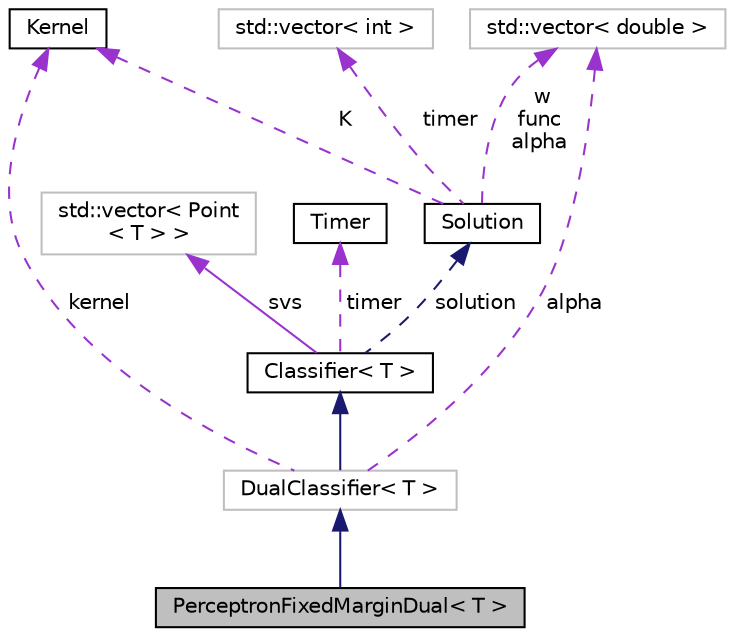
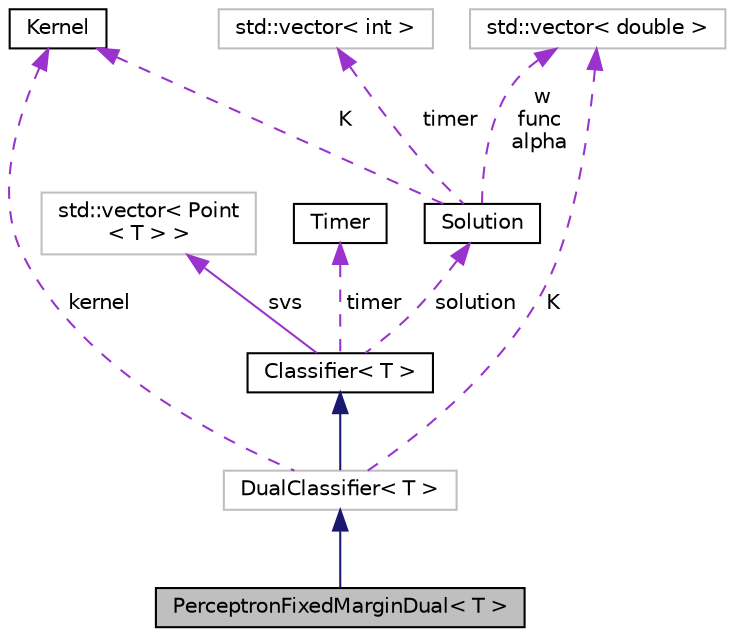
edge "DualClassifier< T >" -> "std::vector< double >": label " alpha" -> " K"
edge "Classifier< T >" -> "Solution": color midnightblue -> darkorchid3
